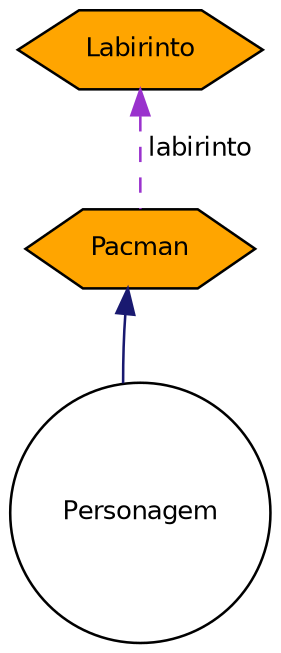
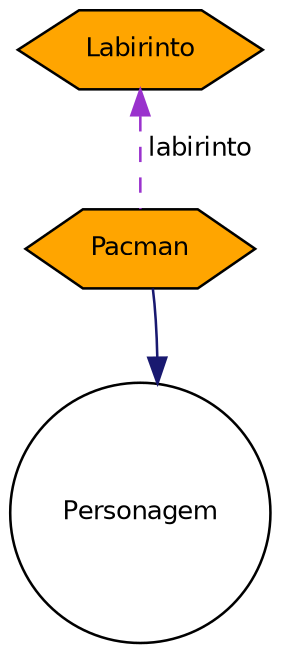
edge "Personagem" -> "Pacman": reversed
